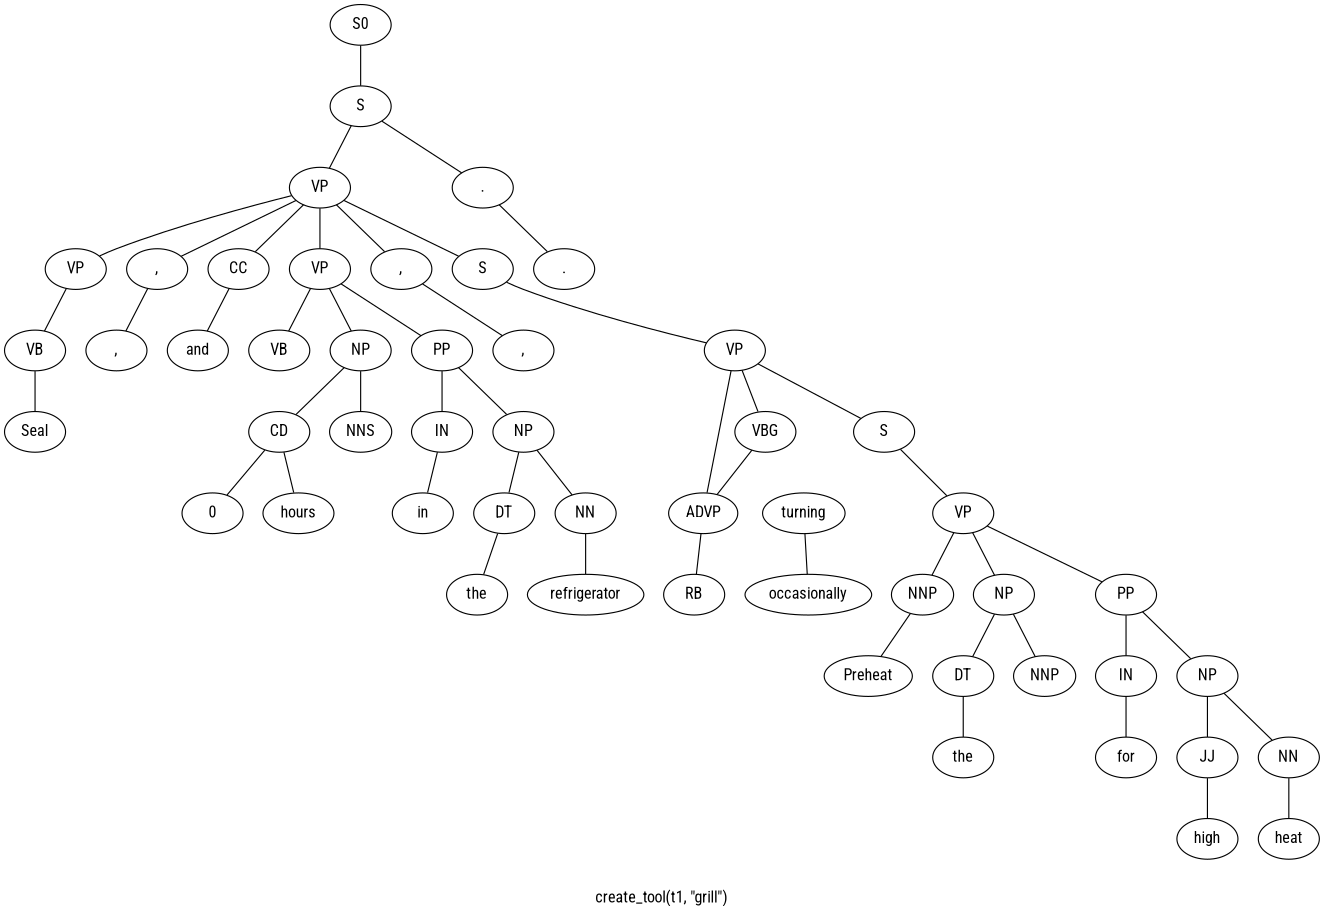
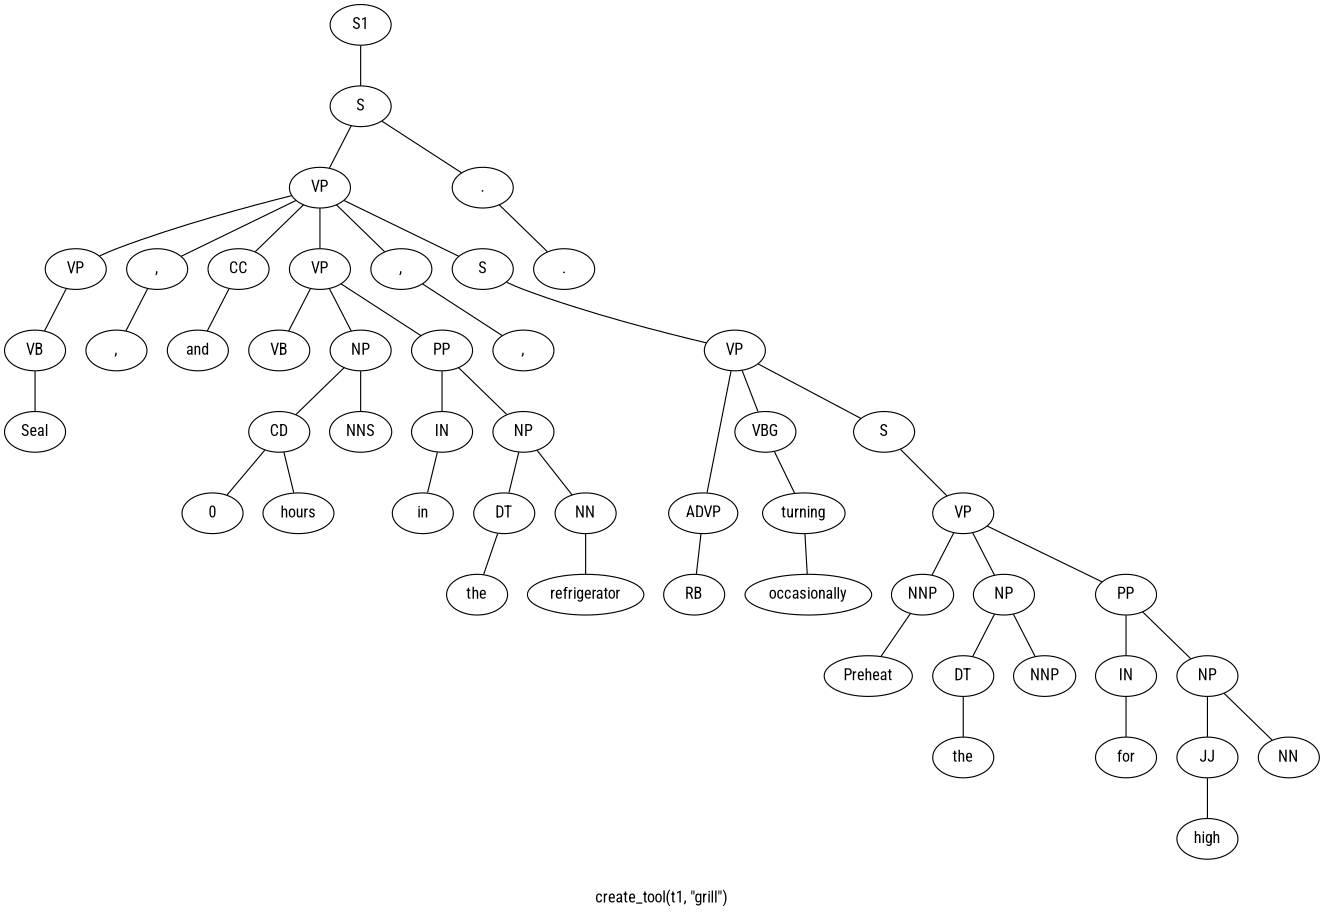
node "S0": label "S0" -> "S1"
edge "VBG" -- "ADVP": now "VBG" -- "turning"
node "heat": removed
